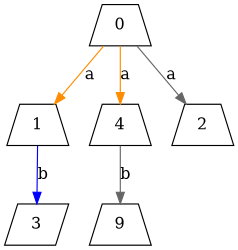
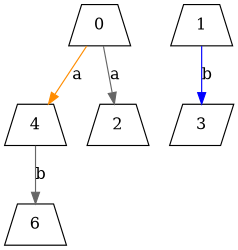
edge "0" -> "1": removed, label "a"
node "9": label "9" -> "6"
